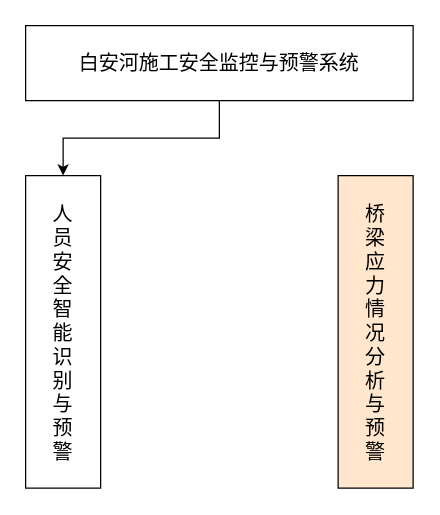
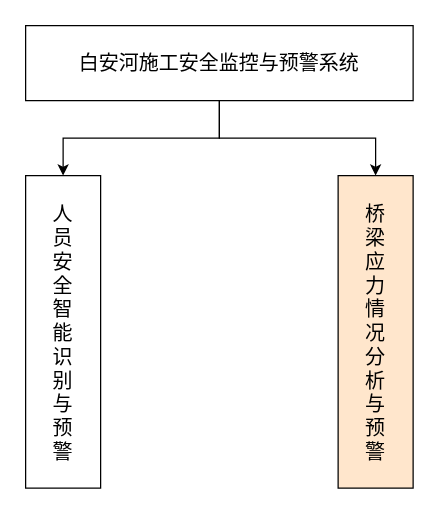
edge "白安河施工安全监控与预警系统" -> "桥 梁 应 力 情 况 分 析 与 预 警": added
